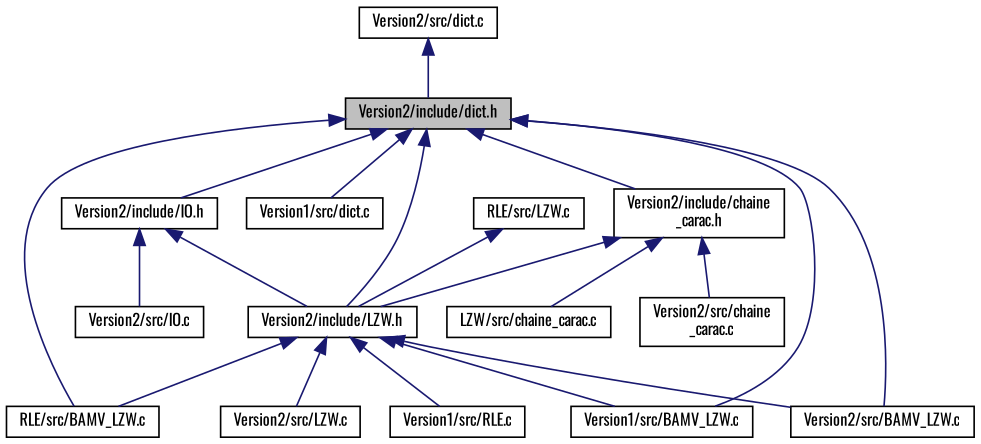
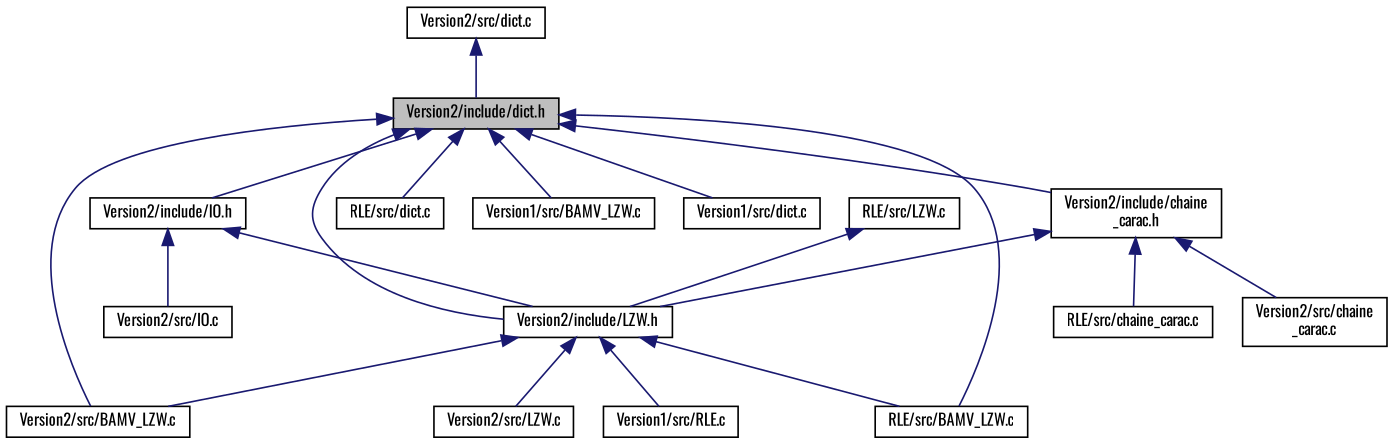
node "RLE/src/dict.c": added
node "LZW/src/chaine_carac.c": label "LZW/src/chaine_carac.c" -> "RLE/src/chaine_carac.c"
edge "Version1/src/BAMV_LZW.c" -> "Version2/include/LZW.h": removed
